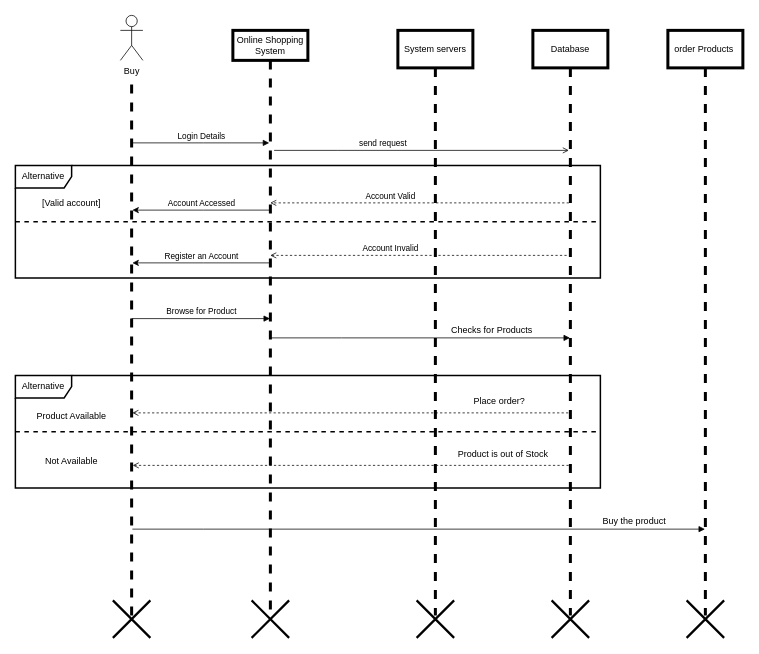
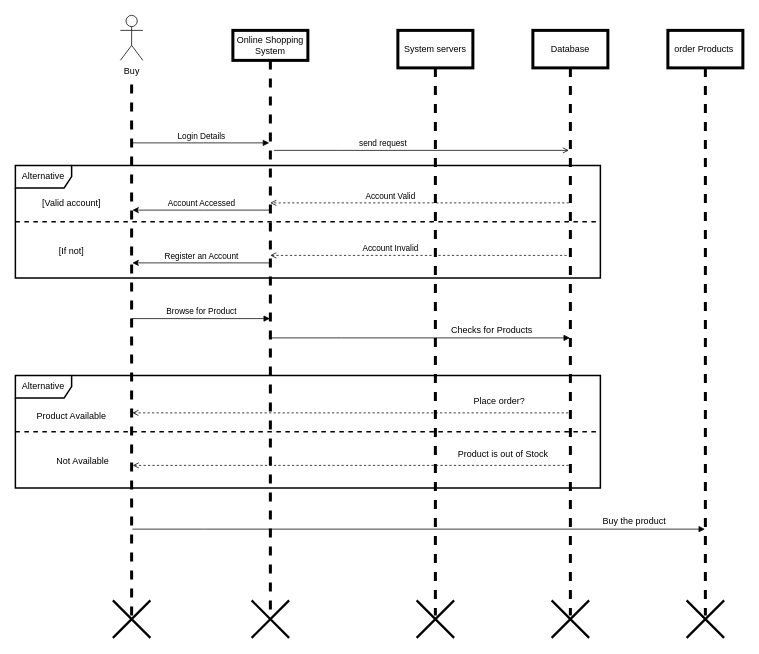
node "[If not]": added
node "Not Available": moved (72, 462) -> (83, 462)
